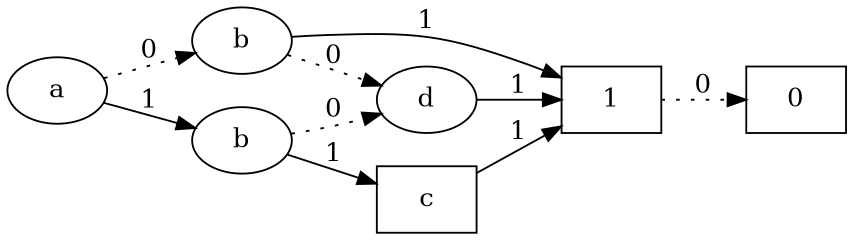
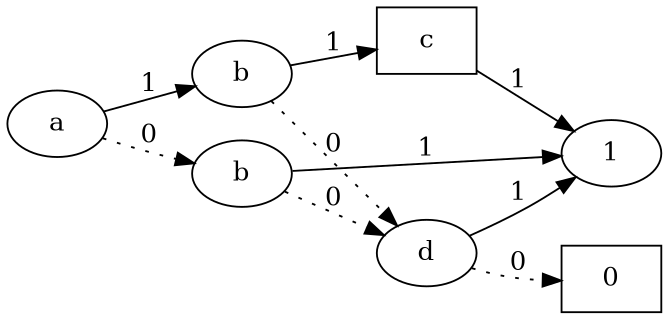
node "1": shape box -> ellipse
edge "1" -> "0": now "d" -> "0"
